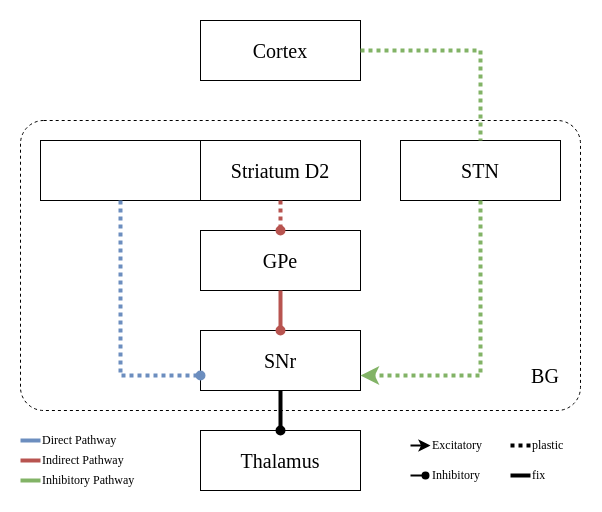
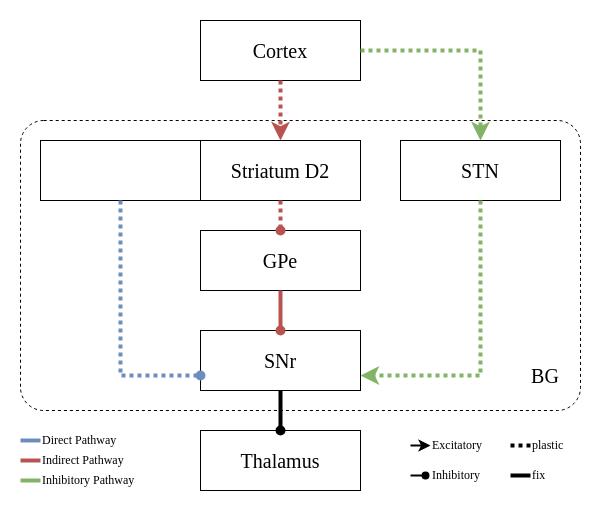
edge "Cortex" -> "Striatum D2": added
edge "Cortex" -- "STN": arrowhead none -> classic
